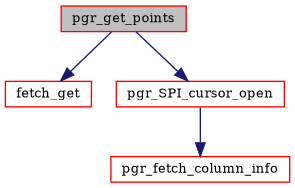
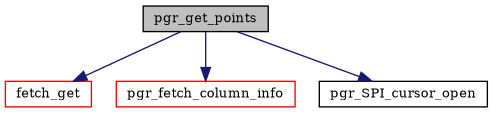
node "pgr_get_points": color red -> black
node "pgr_SPI_cursor_open": color red -> black
edge "pgr_SPI_cursor_open" -> "pgr_fetch_column_info": now "pgr_get_points" -> "pgr_fetch_column_info"
